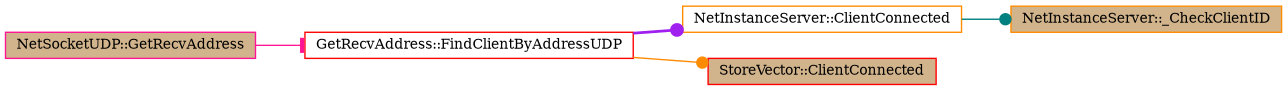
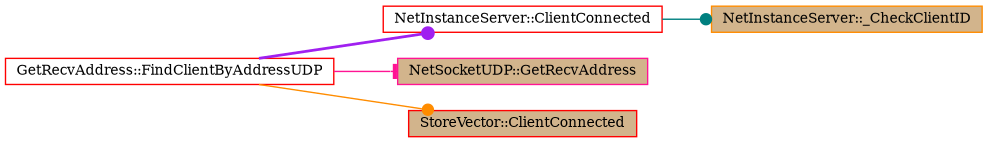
node "NetInstanceServer::ClientConnected": color darkorange -> red
edge "NetSocketUDP::GetRecvAddress" -> "GetRecvAddress::FindClientByAddressUDP": reversed
